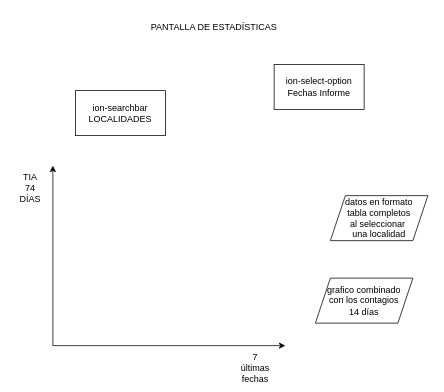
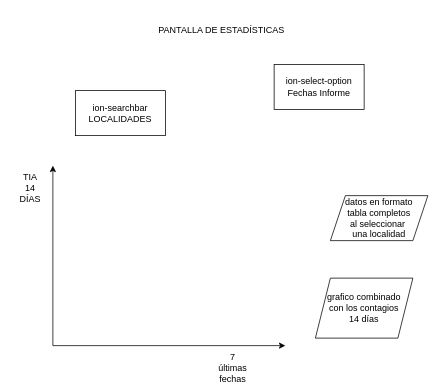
node "PANTALLA DE ESTADÍSTICAS": moved (214, 27) -> (222, 30)
node "TIA 74 DÍAS": label "TIA 74 DÍAS" -> "TIA 14 DÍAS"
node "grafico combinado con los contagios 14 días": size 98x45 -> 98x60
node "7 últimas fechas": moved (255, 368) -> (233, 368)
